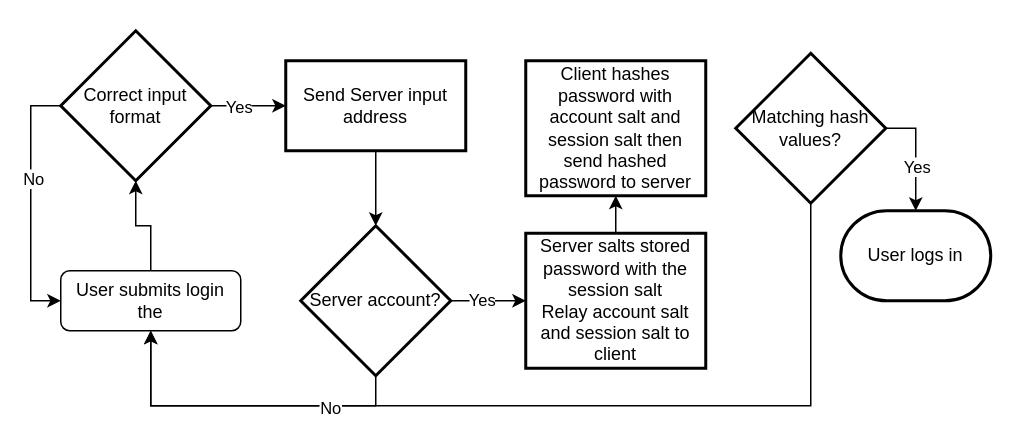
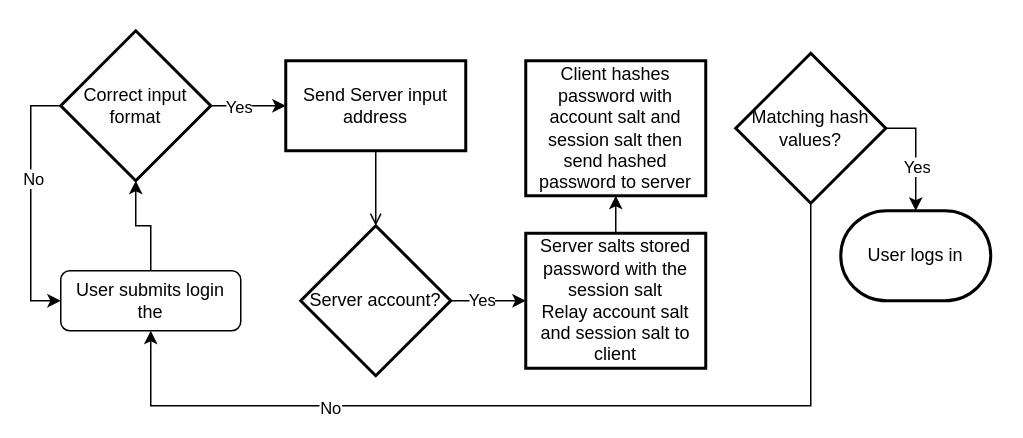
edge "Send Server input address" -> "Server account?": arrowhead classic -> open
edge "Server account?" -> "User submits login the": removed
